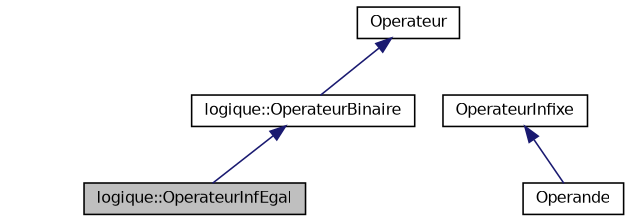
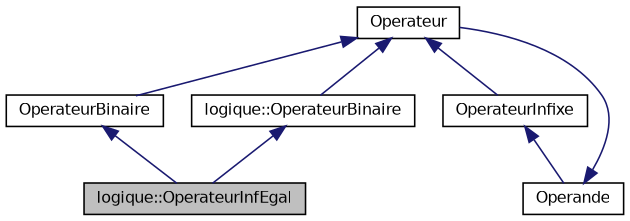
edge "Operateur" -> "Operande": added
edge "OperateurInfixe" -> "Operateur": added
node "OperateurBinaire": added
